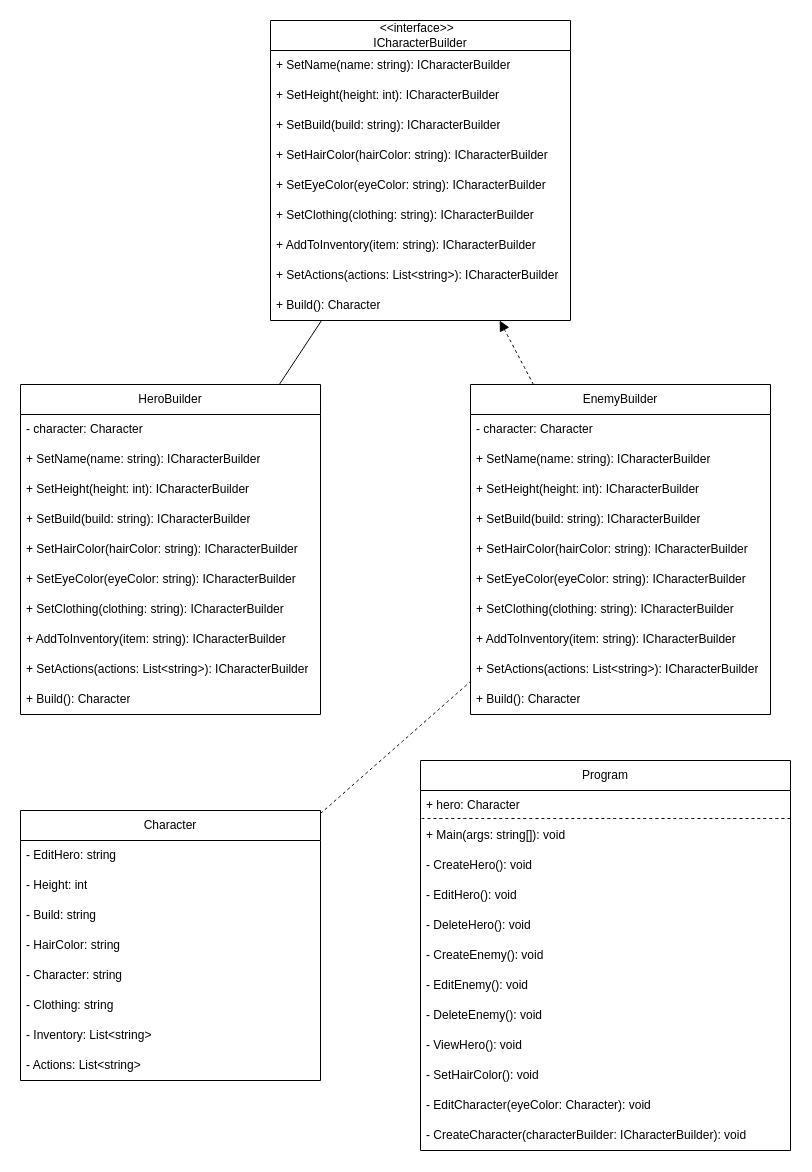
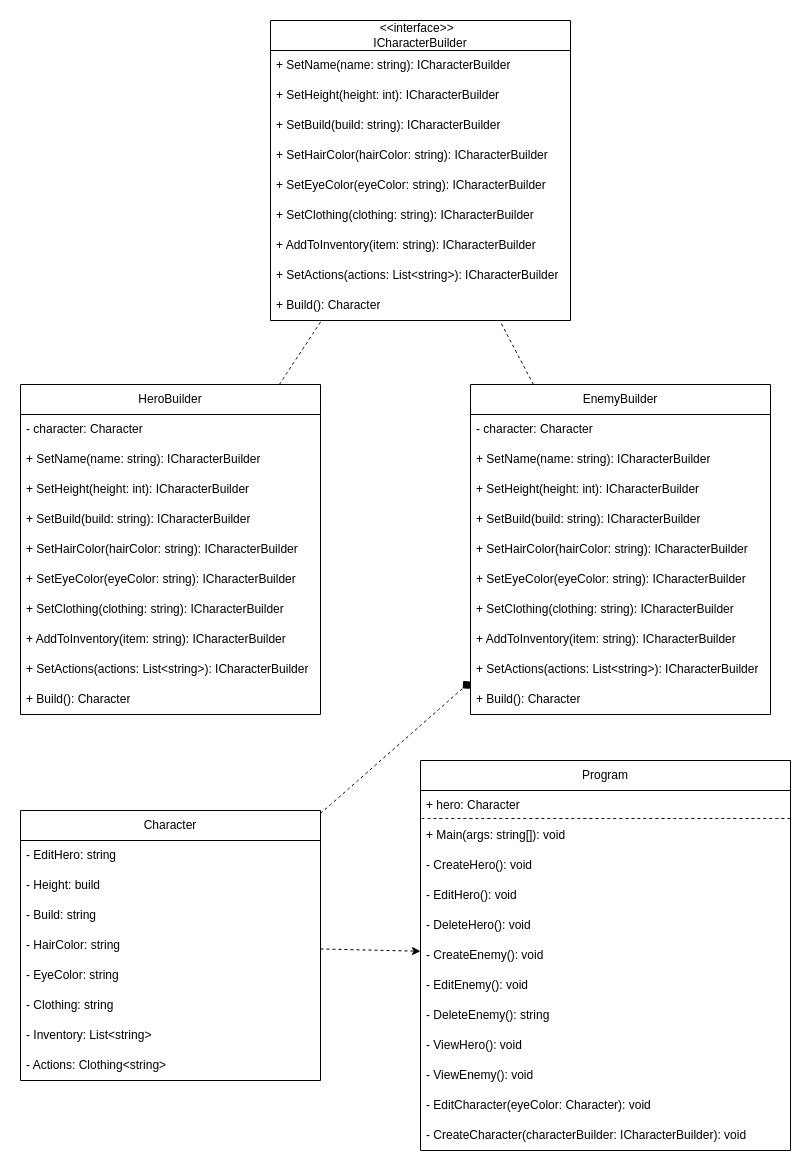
edge "EnemyBuilder" -> "<<interface>> ICharacterBuilder": arrowhead block -> none
edge "<<interface>> ICharacterBuilder" -- "HeroBuilder": style solid -> dashed
edge "EnemyBuilder" -- "Character": arrowhead none -> diamond
node "- Height: int": label "- Height: int" -> "- Height: build"
edge "Character" -> "Program": added
node "- Character: string": label "- Character: string" -> "- EyeColor: string"
node "- DeleteEnemy(): void": label "- DeleteEnemy(): void" -> "- DeleteEnemy(): string"
node "- Actions: List<string>": label "- Actions: List<string>" -> "- Actions: Clothing<string>"
node "- SetHairColor(): void": label "- SetHairColor(): void" -> "- ViewEnemy(): void"
